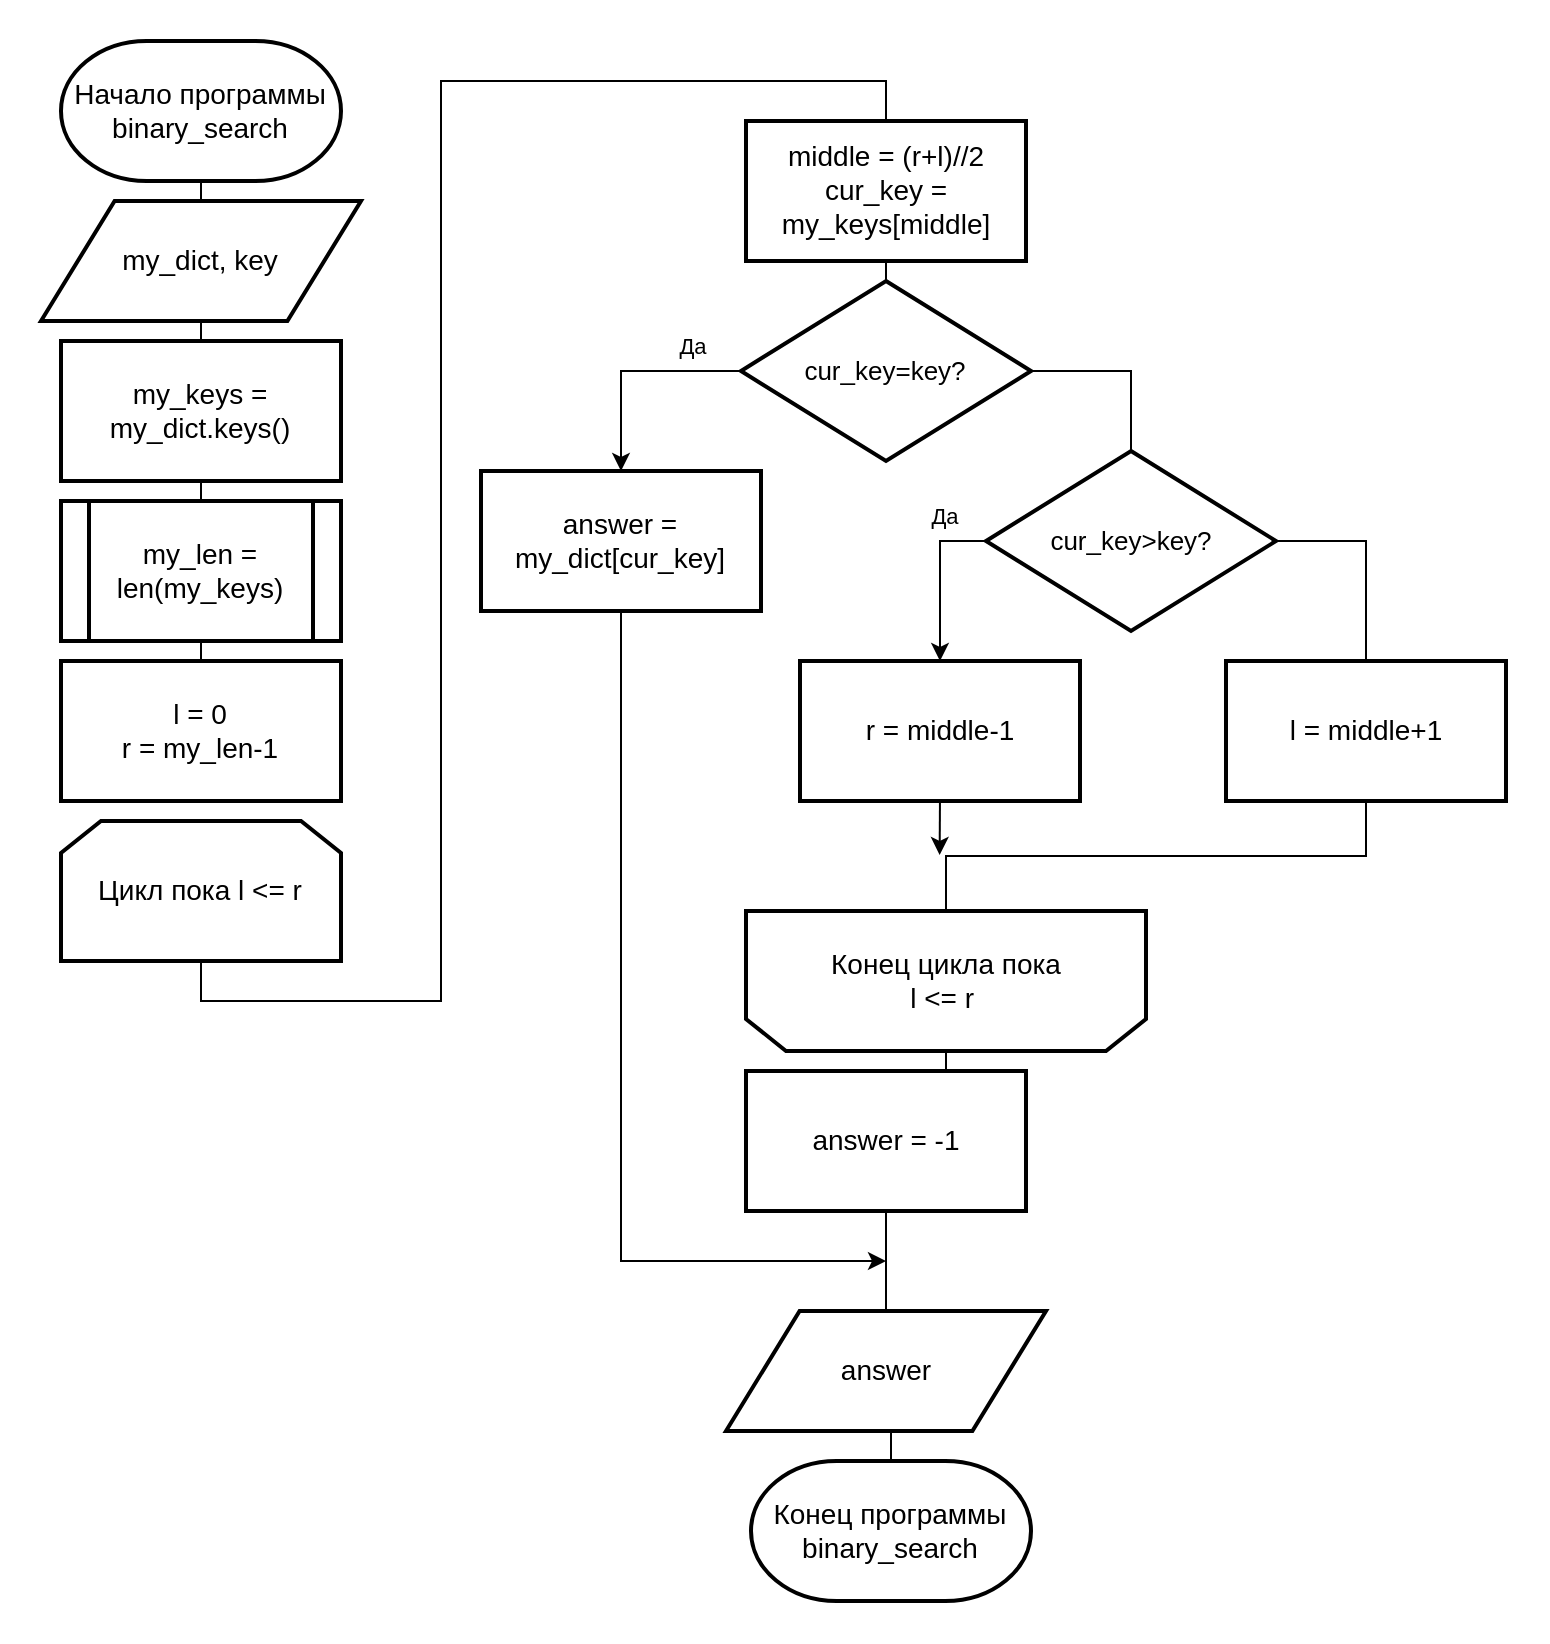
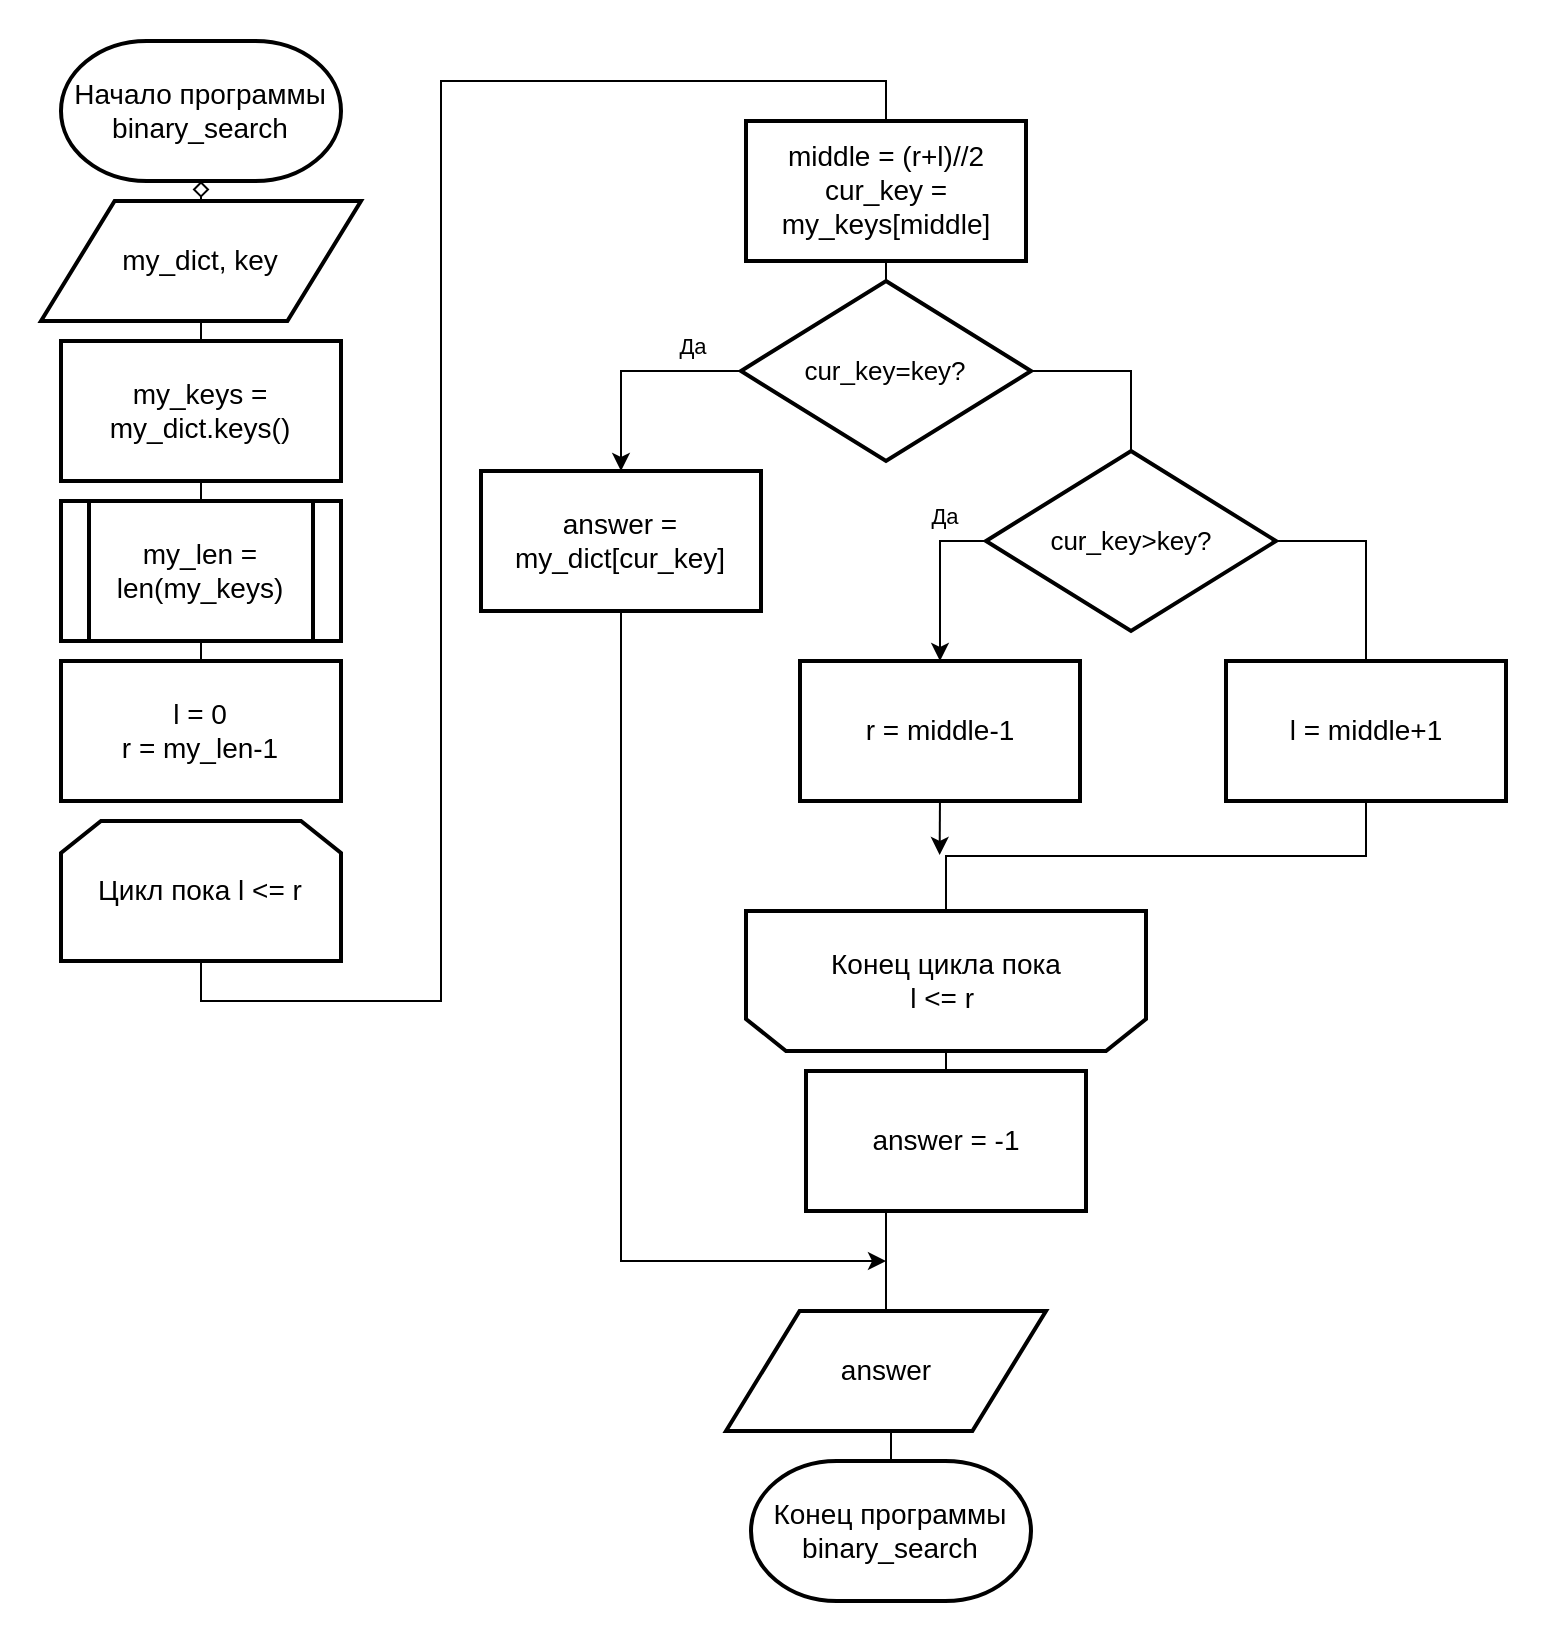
edge "Начало программы binary_search" -- "my_dict, key": arrowhead none -> diamond
node "answer = -1": moved (886, 1141) -> (946, 1141)
